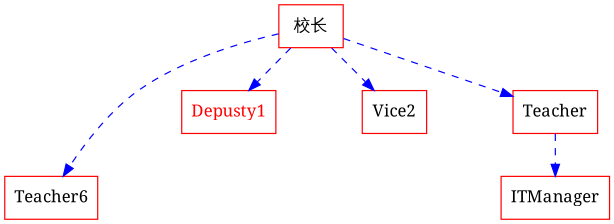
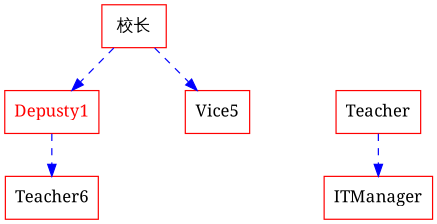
edge "校长" -> "Teacher": removed
edge "校长" -> "Teacher6": now "Depusty1" -> "Teacher6"
node "Vice2": label "Vice2" -> "Vice5"
